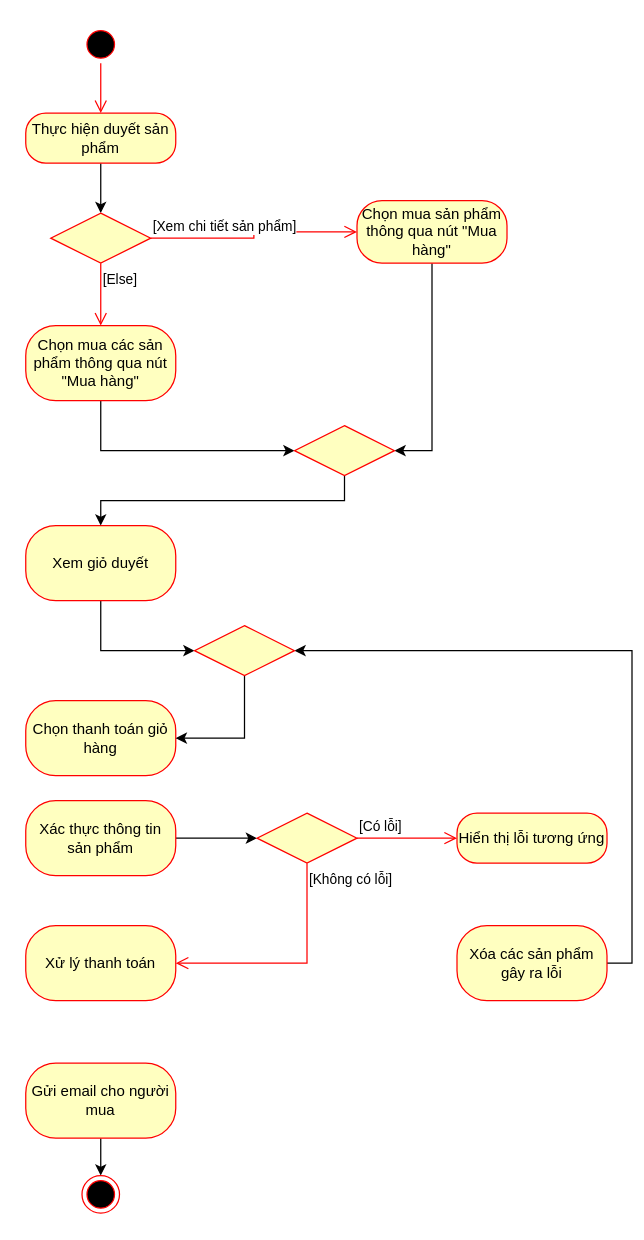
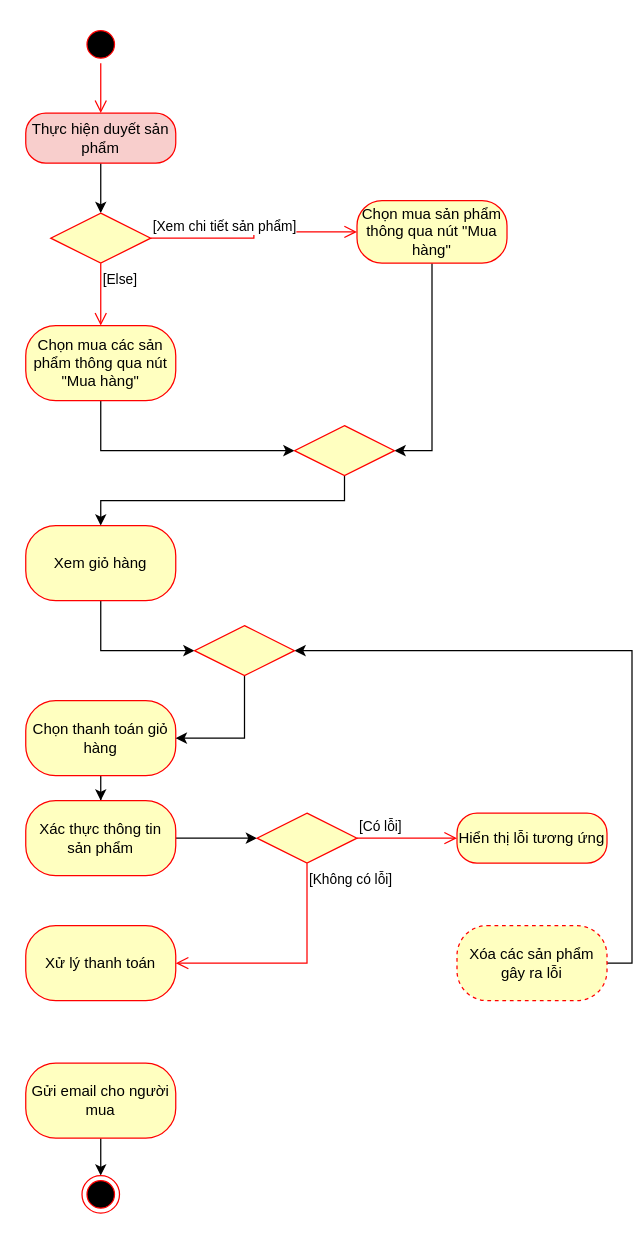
node "Thực hiện duyết sản phẩm": fillcolor #ffffc0 -> #f8cecc
node "Xem giỏ duyết": label "Xem giỏ duyết" -> "Xem giỏ hàng"
edge "Chọn thanh toán giỏ hàng" -> "Xác thực thông tin sản phẩm": added
node "Xóa các sản phẩm gây ra lỗi": style solid -> dashed
